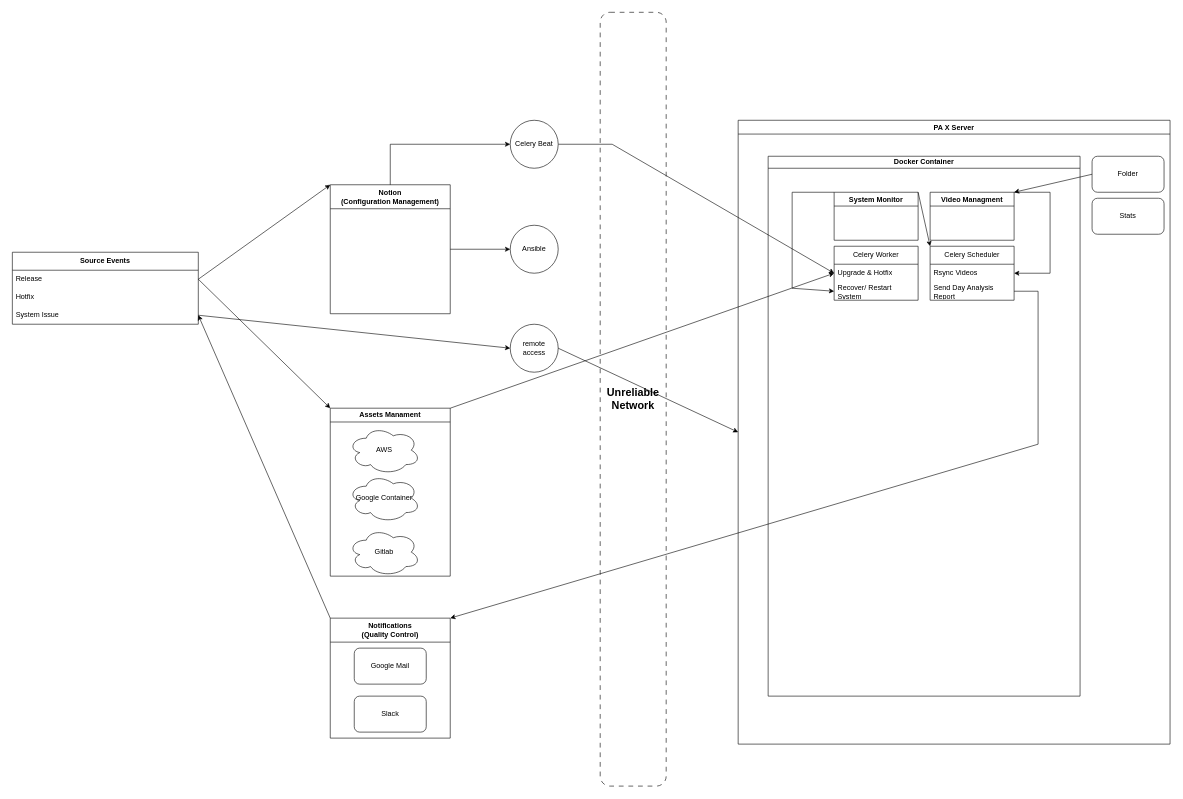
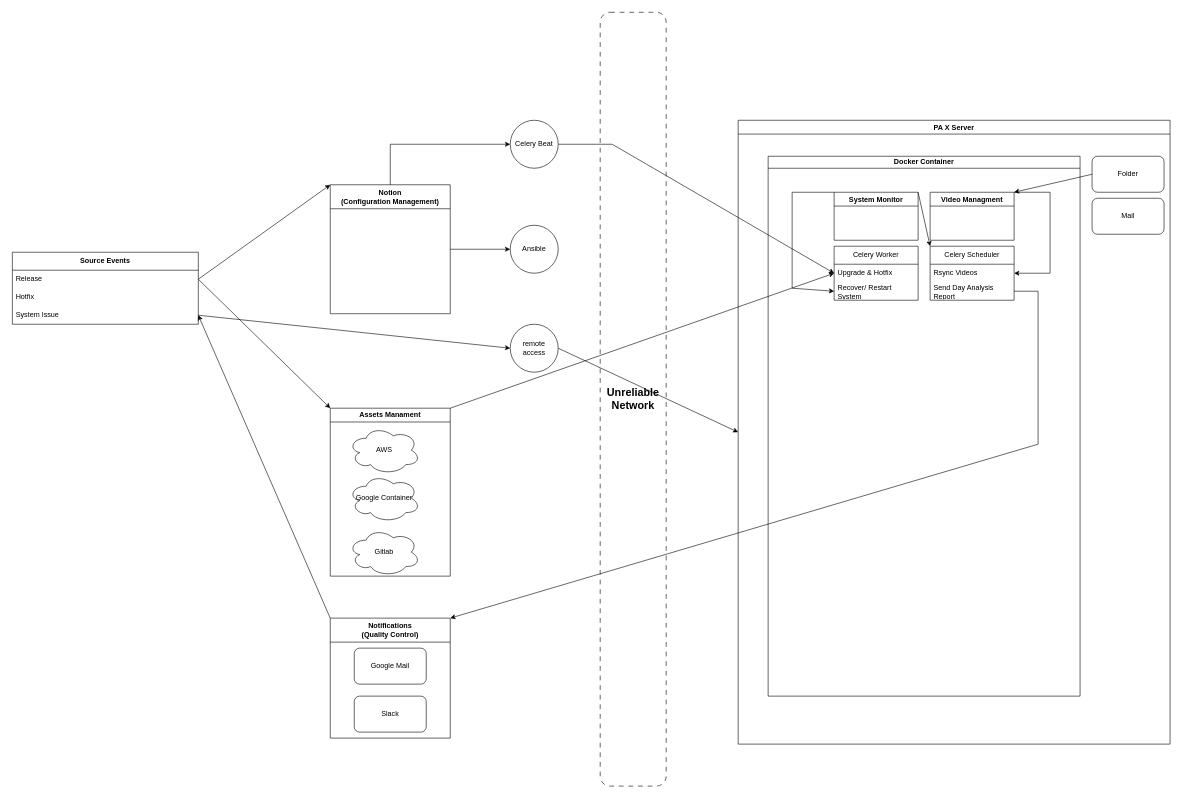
node "Stats": label "Stats" -> "Mail"
